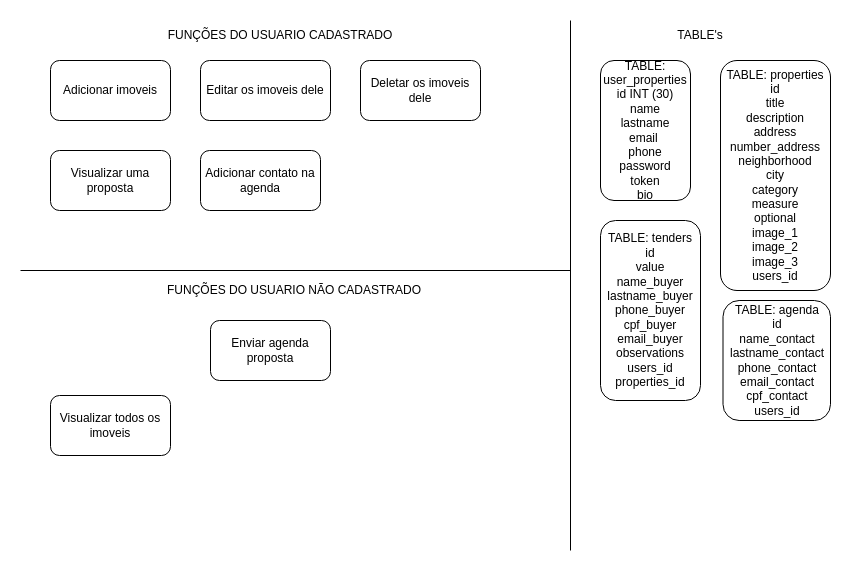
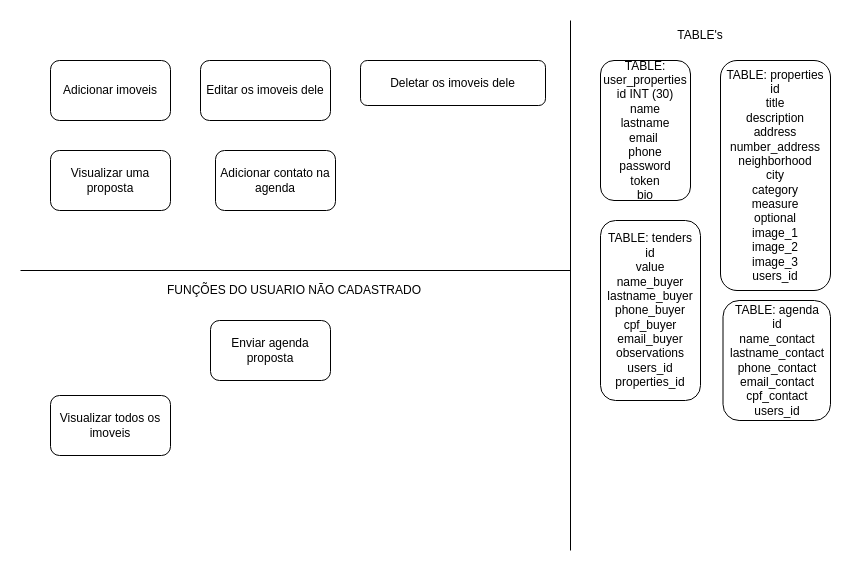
node "FUNÇÕES DO USUARIO CADASTRADO": removed
node "Deletar os imoveis dele": size 120x60 -> 185x45
node "Adicionar contato na agenda": moved (261, 181) -> (276, 181)
